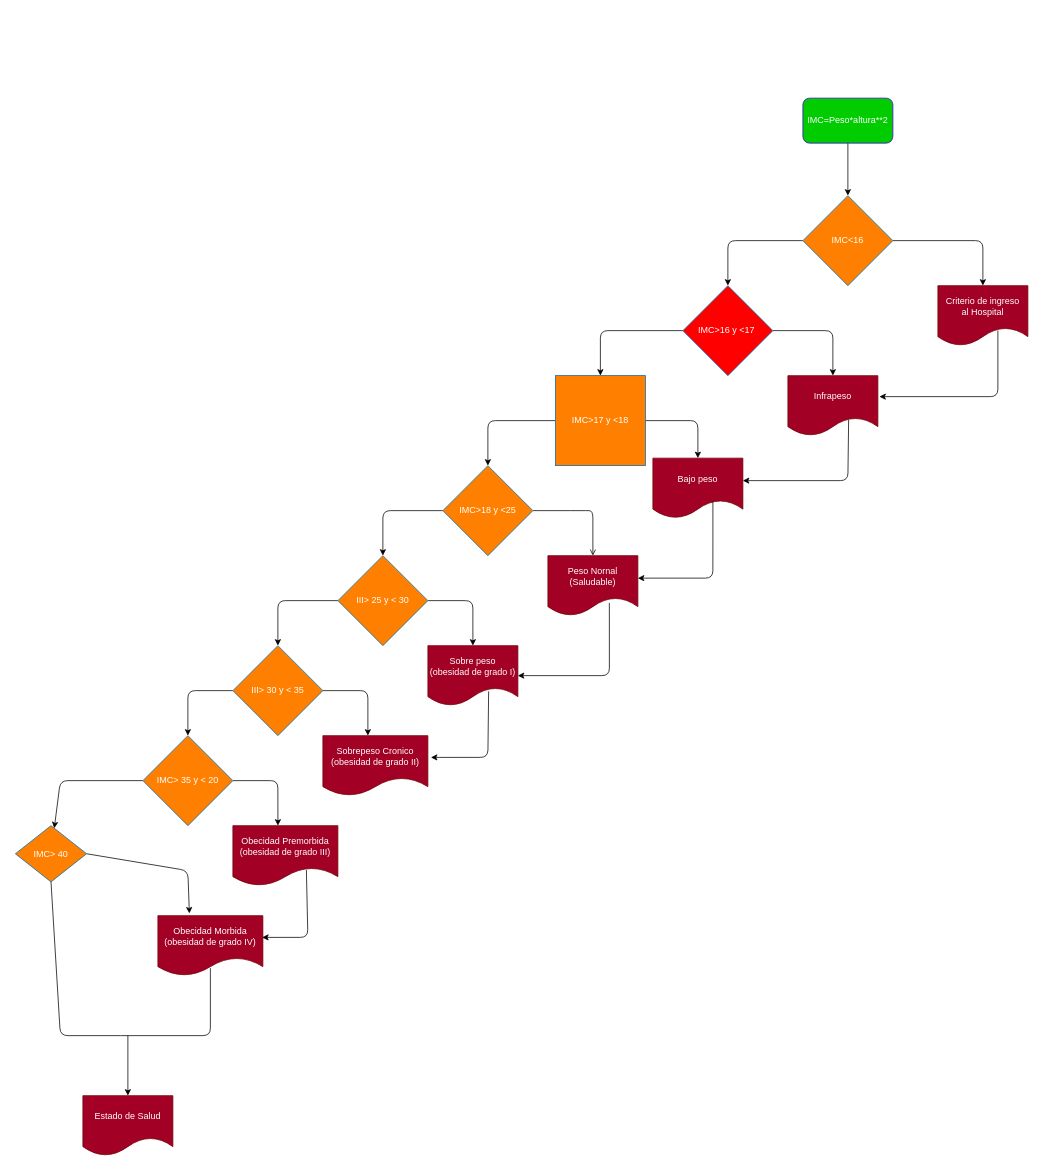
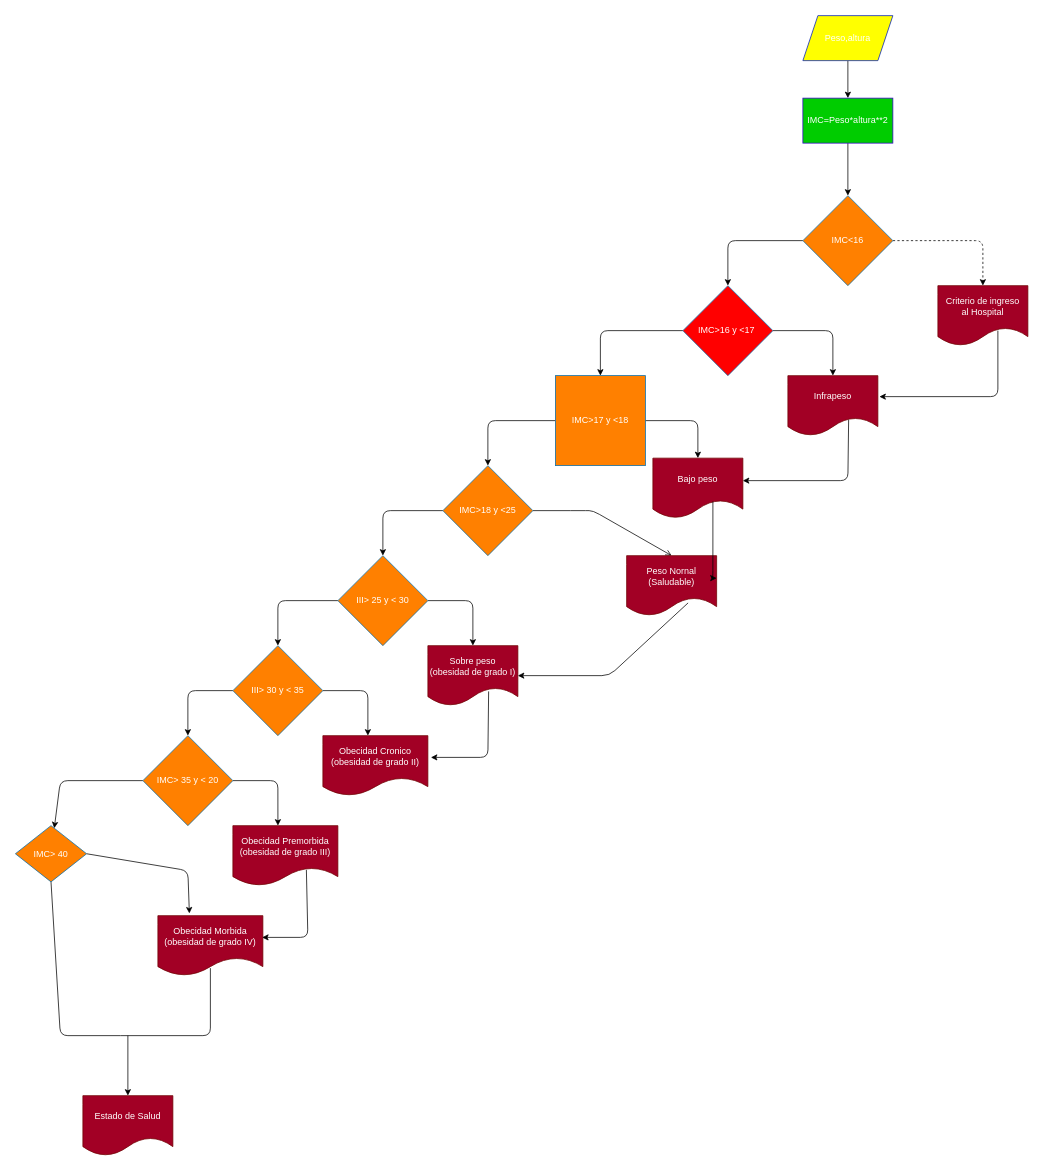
node "Peso,altura": added
edge "Peso,altura" -> "IMC=Peso*altura**2": added
node "IMC=Peso*altura**2": shape rounded rectangle -> rectangle
edge "IMC<16" -> "Criterio de ingreso al Hospital": style solid -> dashed
node "Peso Nornal (Saludable)": moved (593, 585) -> (672, 585)
node "Sobrepeso Cronico (obesidad de grado II)": label "Sobrepeso Cronico (obesidad de grado II)" -> "Obecidad Cronico (obesidad de grado II)"
